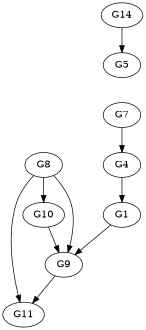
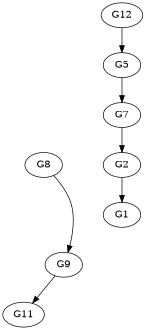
node "G14": label "G14" -> "G12"
edge "G5" -> "G7": added
node "G4": label "G4" -> "G2"
node "G10": removed
edge "G8" -> "G11": removed
edge "G1" -> "G9": removed
